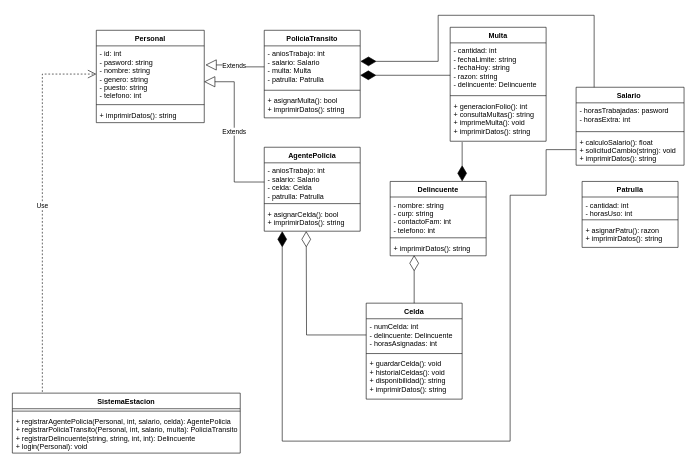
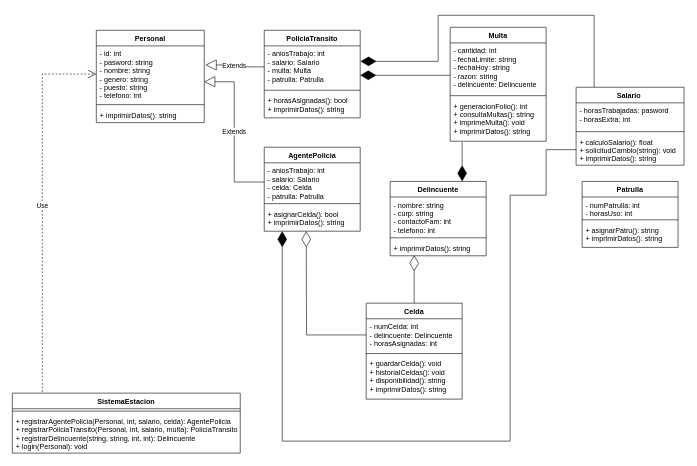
node "+ asignarMulta(): bool + imprimirDatos(): string": label "+ asignarMulta(): bool + imprimirDatos(): string" -> "+ horasAsignadas(): bool + imprimirDatos(): string"
node "- cantidad: int - horasUso: int": label "- cantidad: int - horasUso: int" -> "- numPatrulla: int - horasUso: int"
node "+ asignarPatru(): razon + imprimirDatos(): string": label "+ asignarPatru(): razon + imprimirDatos(): string" -> "+ asignarPatru(): string + imprimirDatos(): string"
